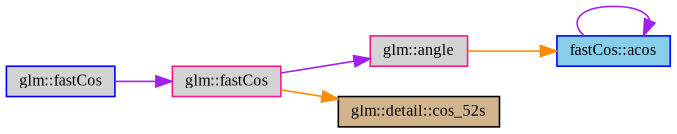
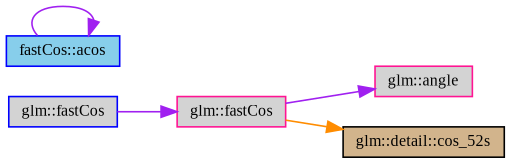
edge "glm::angle" -> "fastCos::acos": removed
